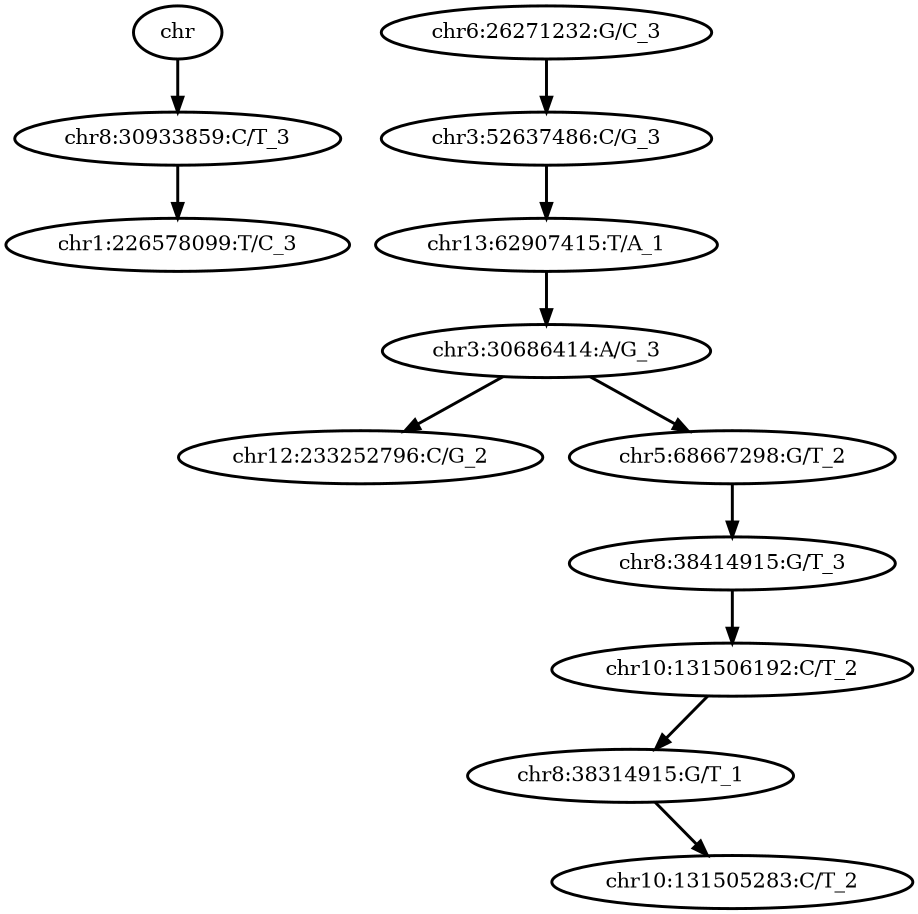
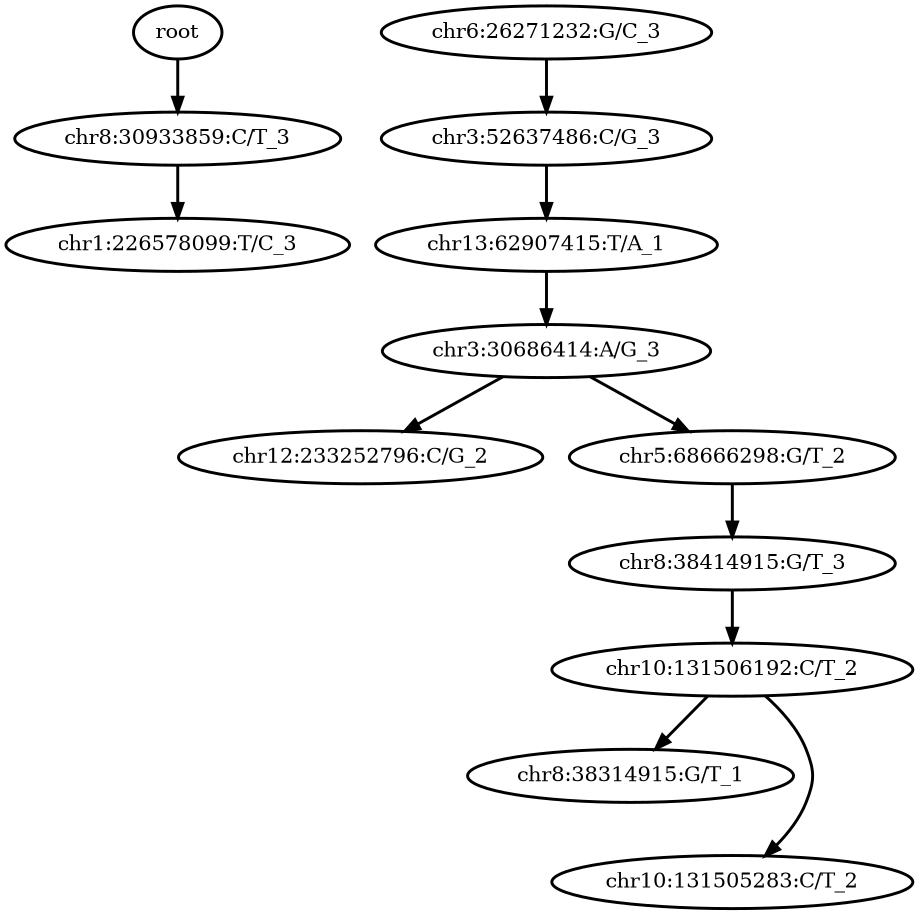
node "chr": label "chr" -> "root"
node "chr5:68667298:G/T_2": label "chr5:68667298:G/T_2" -> "chr5:68666298:G/T_2"
edge "chr8:38314915:G/T_1" -> "chr10:131505283:C/T_2": now "chr10:131506192:C/T_2" -> "chr10:131505283:C/T_2"
